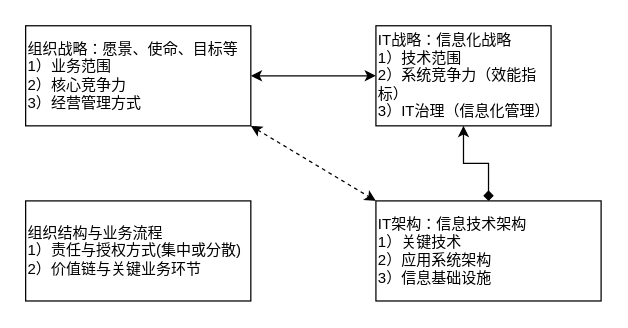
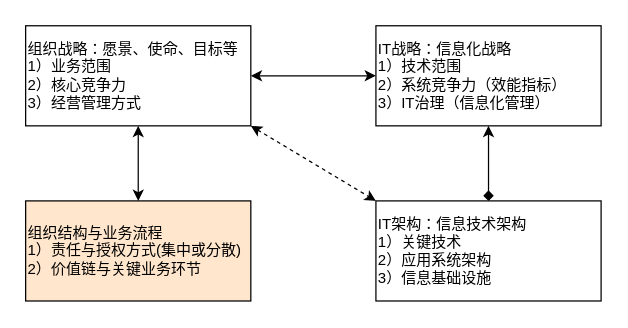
node "IT战略：信息化战略 1）技术范围 2）系统竞争力（效能指标） 3）IT治理（信息化管理）": size 175x100 -> 225x100
edge "组织战略：愿景、使命、目标等 1）业务范围 2）核心竞争力 3）经营管理方式" -- "组织结构与业务流程 1）责任与授权方式(集中或分散) 2）价值链与关键业务环节": added
node "组织结构与业务流程 1）责任与授权方式(集中或分散) 2）价值链与关键业务环节": fillcolor #ffffff -> #ffe6cc
